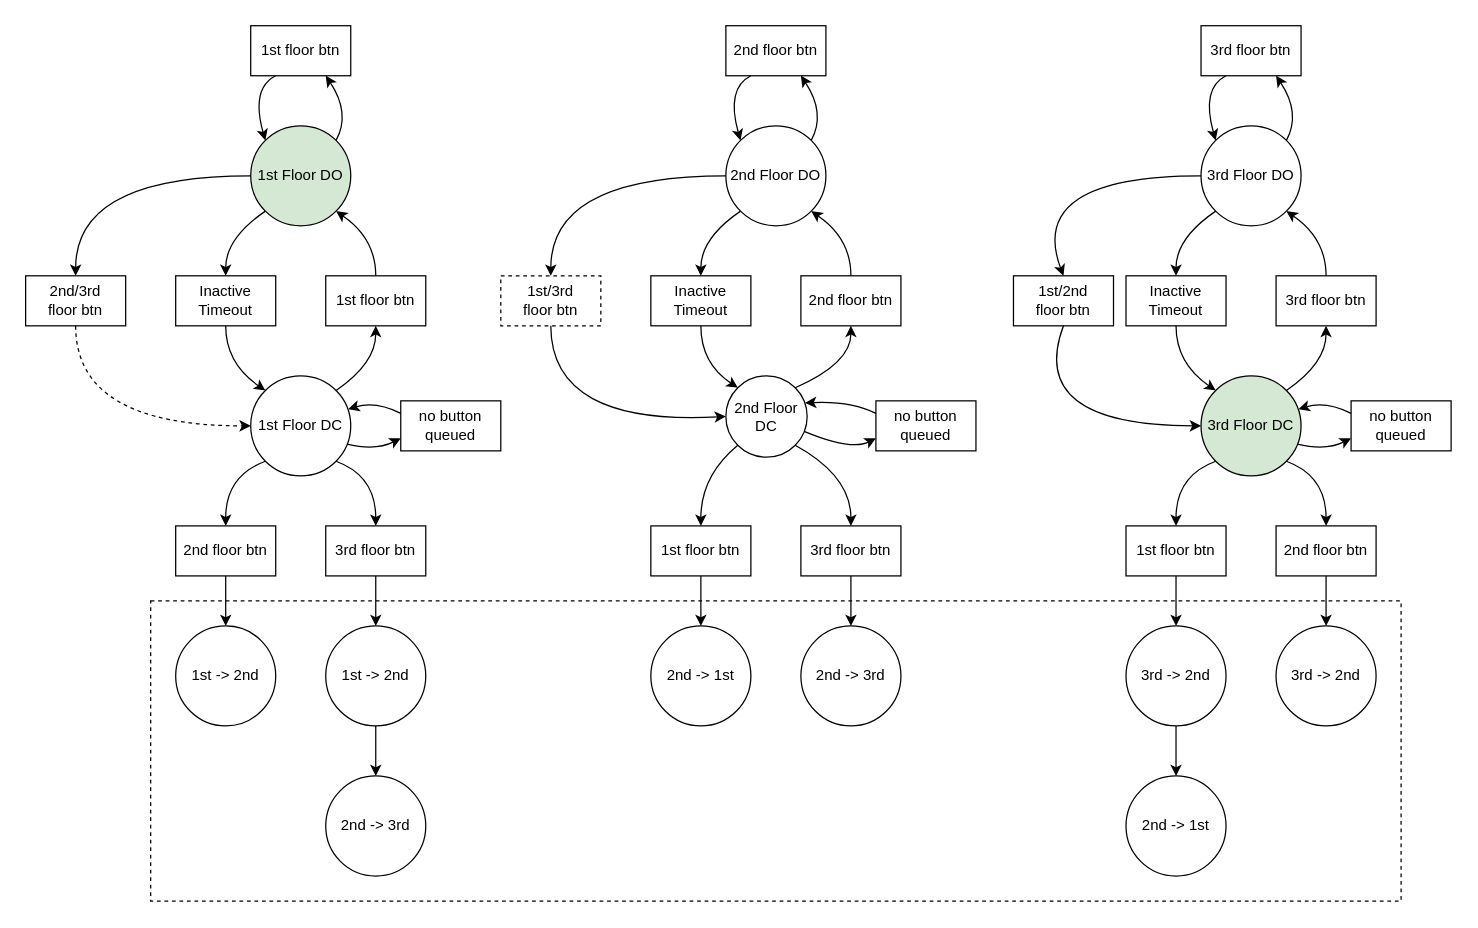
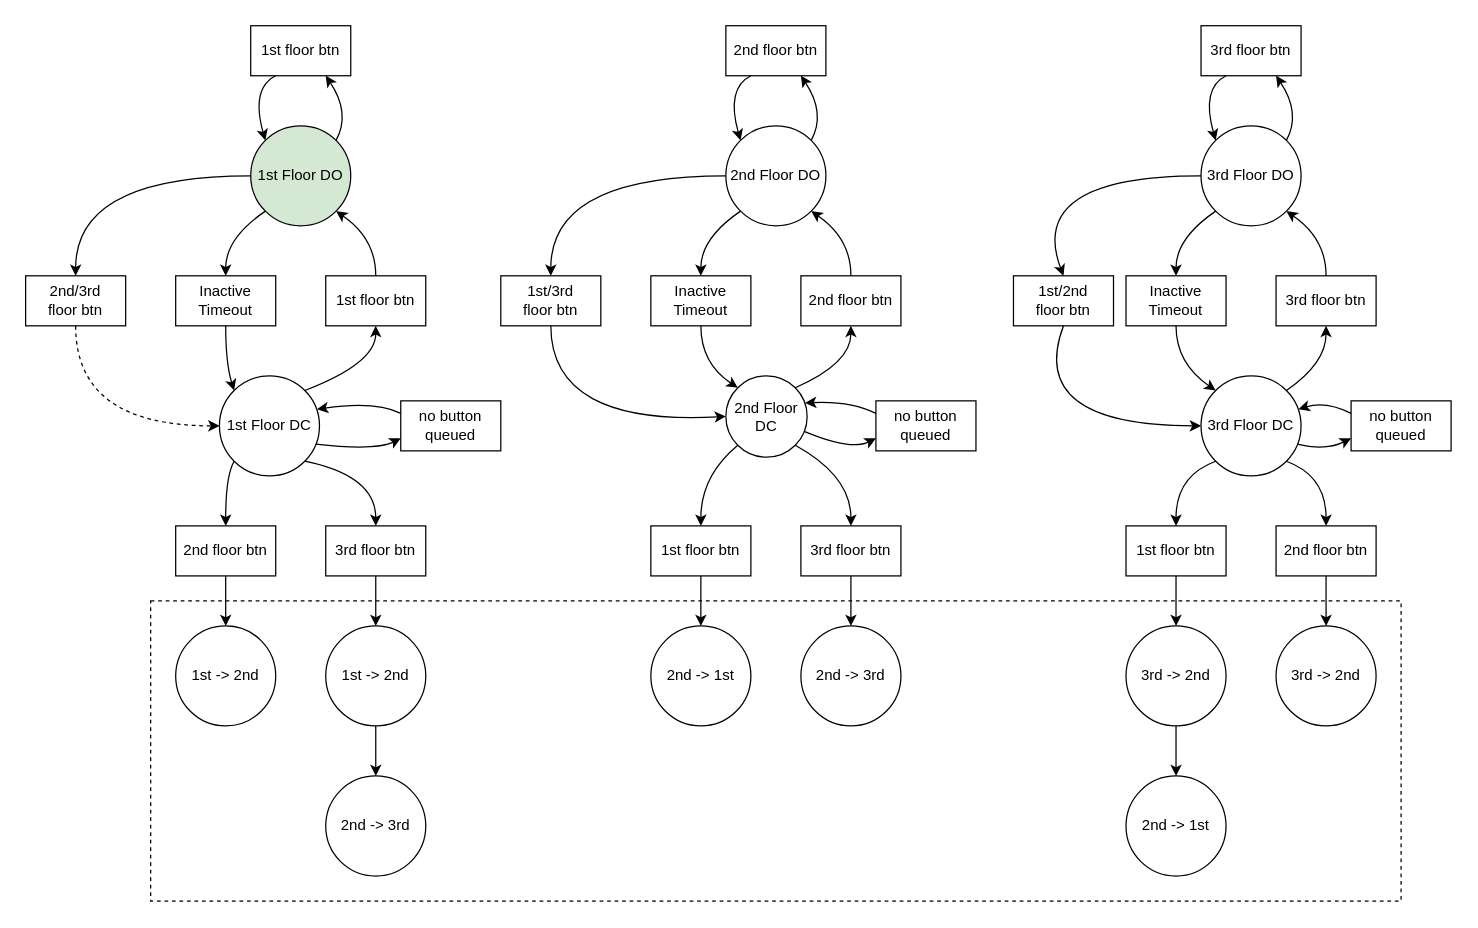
node "1st/3rd floor btn": style dashed -> solid
node "1st Floor DC": moved (301, 426) -> (269, 426)
node "3rd Floor DC": fillcolor #d5e8d4 -> #ffffff
